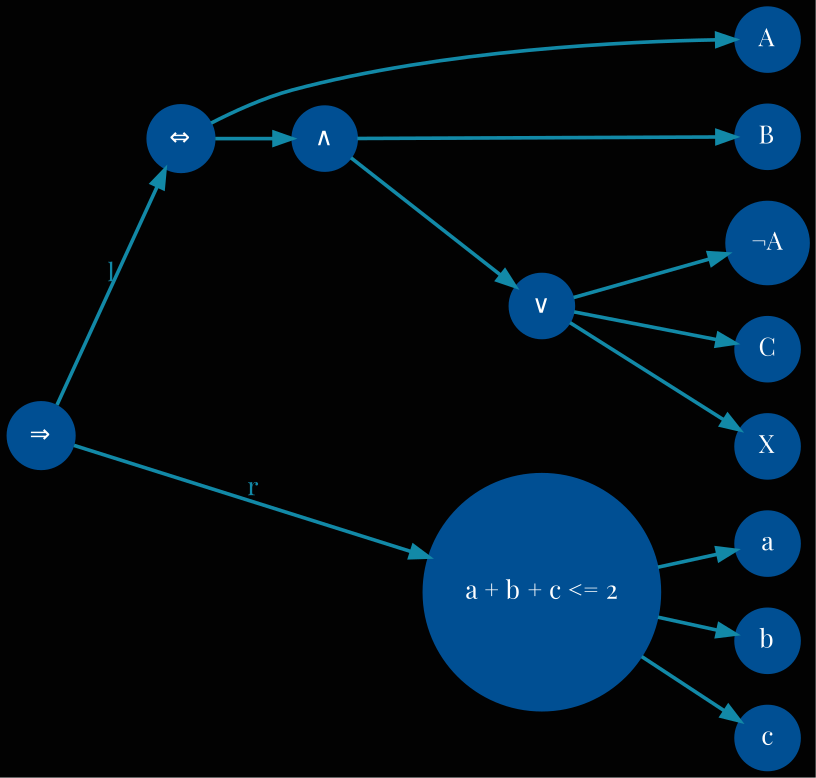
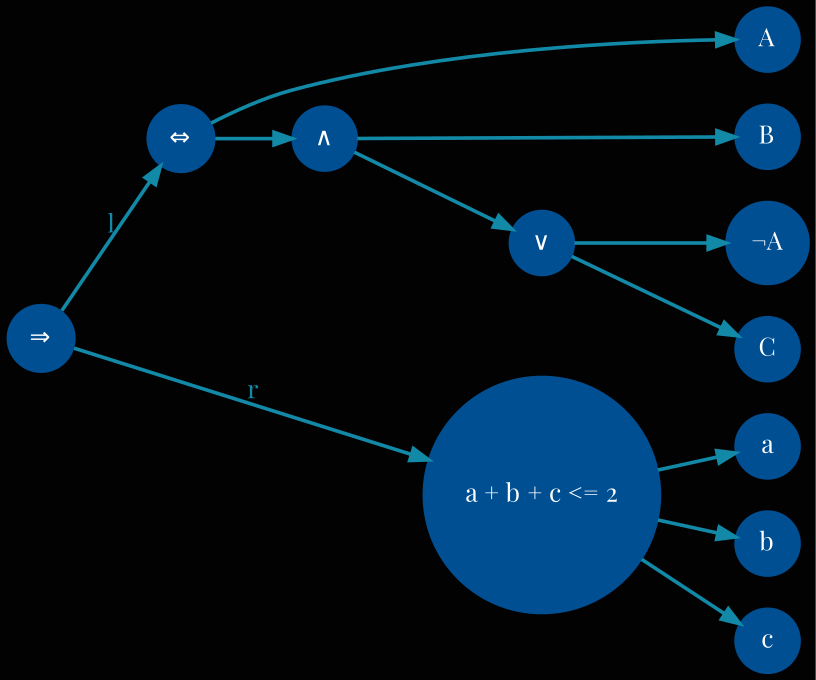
node "X": removed
